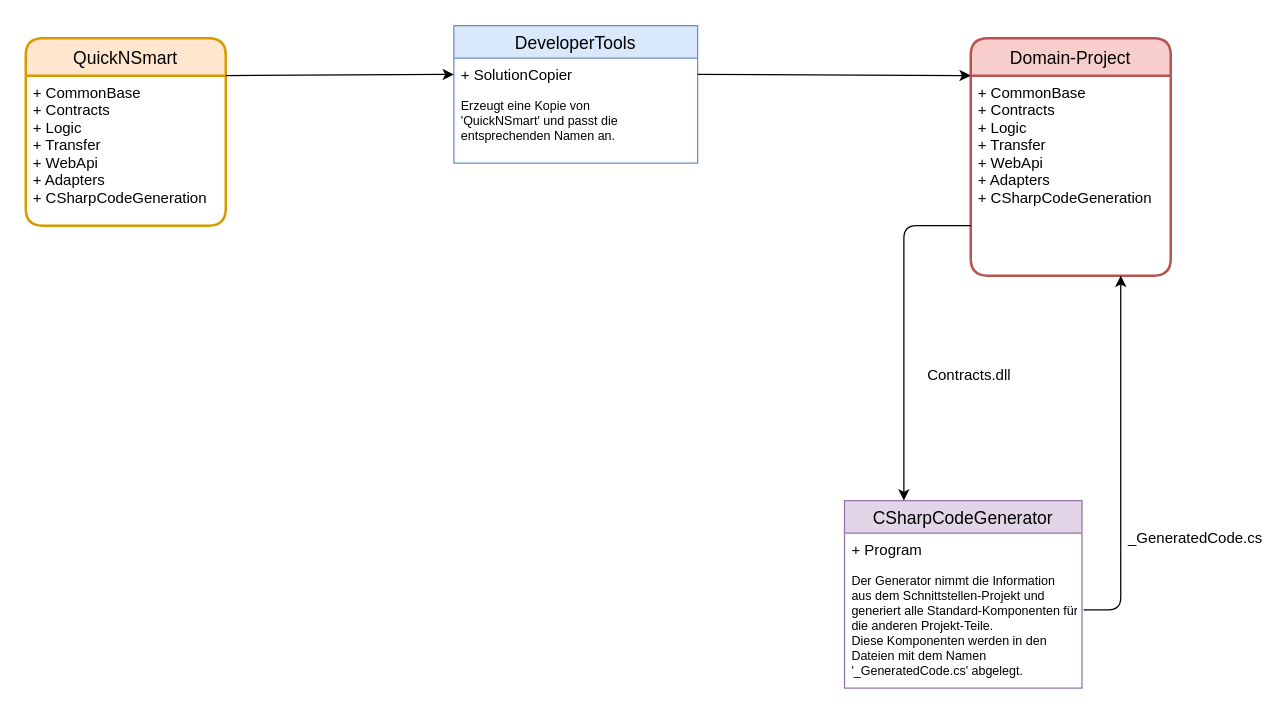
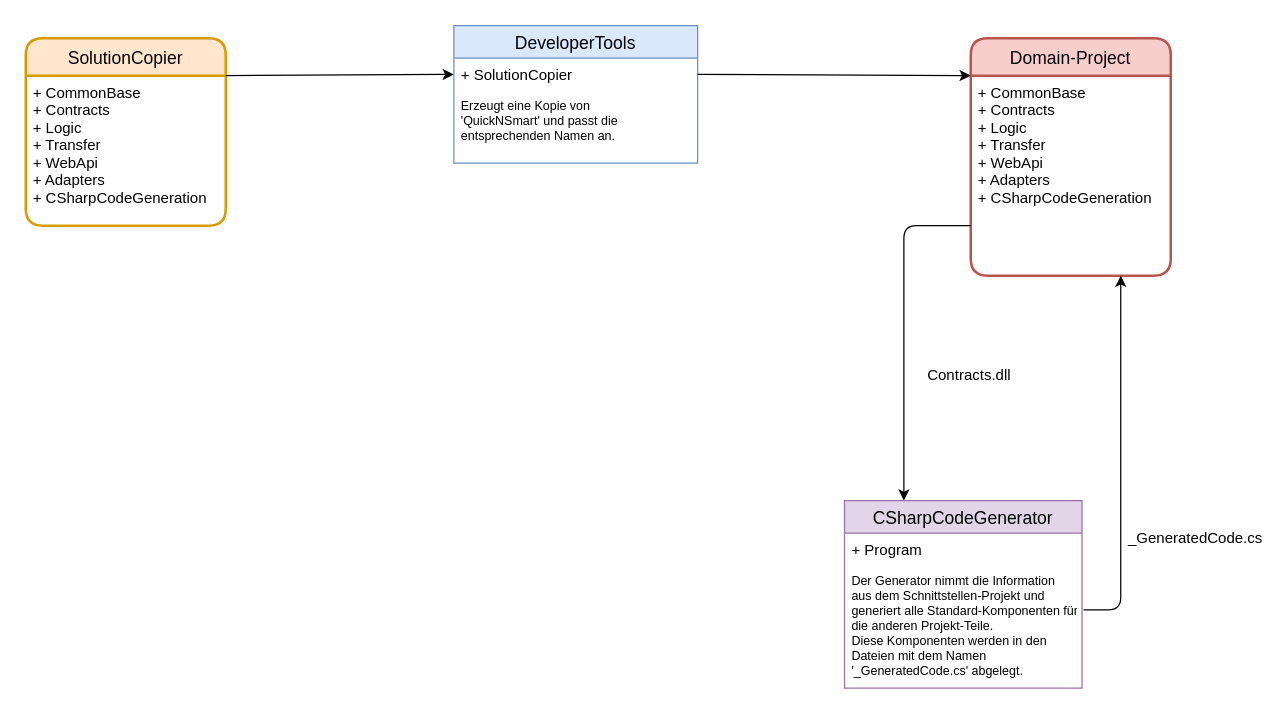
node "QuickNSmart": label "QuickNSmart" -> "SolutionCopier"
